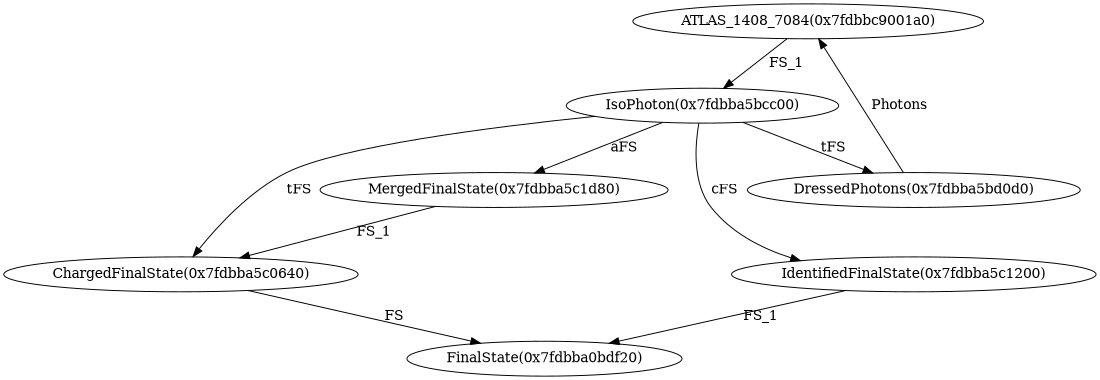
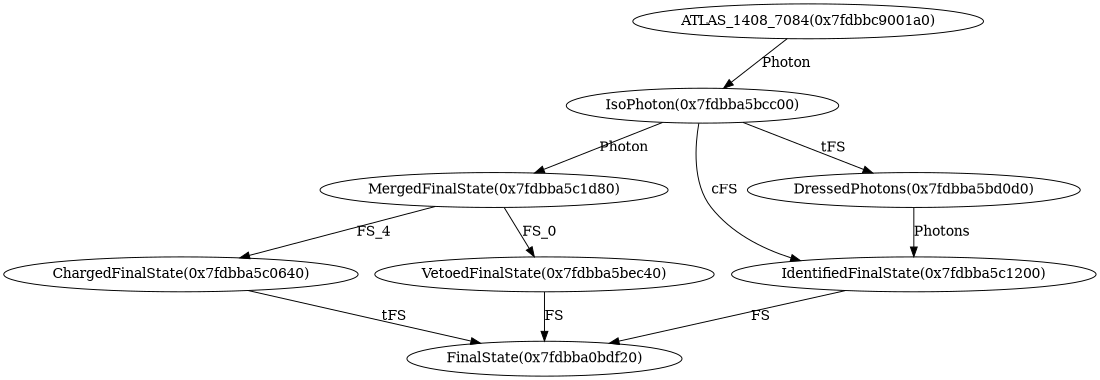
edge "ATLAS_1408_7084(0x7fdbbc9001a0)" -> "IsoPhoton(0x7fdbba5bcc00)": label "FS_1" -> "Photon"
edge "DressedPhotons(0x7fdbba5bd0d0)" -> "ATLAS_1408_7084(0x7fdbbc9001a0)": now "DressedPhotons(0x7fdbba5bd0d0)" -> "IdentifiedFinalState(0x7fdbba5c1200)"
edge "IsoPhoton(0x7fdbba5bcc00)" -> "ChargedFinalState(0x7fdbba5c0640)": removed, label "tFS"
edge "IsoPhoton(0x7fdbba5bcc00)" -> "MergedFinalState(0x7fdbba5c1d80)": label "aFS" -> "Photon"
edge "MergedFinalState(0x7fdbba5c1d80)" -> "ChargedFinalState(0x7fdbba5c0640)": label "FS_1" -> "FS_4"
node "VetoedFinalState(0x7fdbba5bec40)": added
edge "ChargedFinalState(0x7fdbba5c0640)" -> "FinalState(0x7fdbba0bdf20)": label "FS" -> "tFS"
edge "IdentifiedFinalState(0x7fdbba5c1200)" -> "FinalState(0x7fdbba0bdf20)": label "FS_1" -> "FS"
